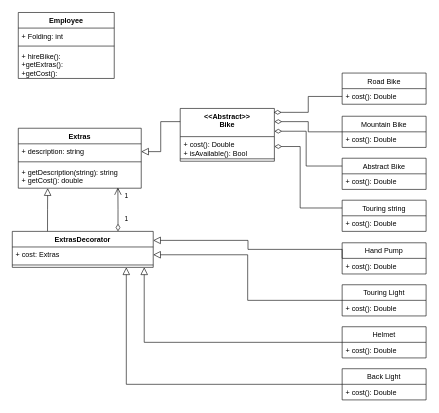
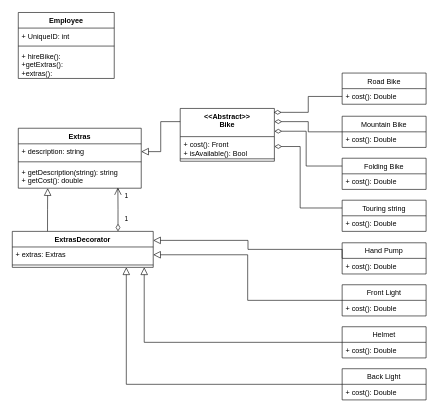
node "+ Folding: int": label "+ Folding: int" -> "+ UniqueID: int"
node "+ hireBike(): +getExtras(): +getCost():": label "+ hireBike(): +getExtras(): +getCost():" -> "+ hireBike(): +getExtras(): +extras():"
node "+ cost(): Double + isAvailable(): Bool": label "+ cost(): Double + isAvailable(): Bool" -> "+ cost(): Front + isAvailable(): Bool"
node "Abstract Bike": label "Abstract Bike" -> "Folding Bike"
node "+ cost: Extras": label "+ cost: Extras" -> "+ extras: Extras"
node "Touring Light": label "Touring Light" -> "Front Light"
